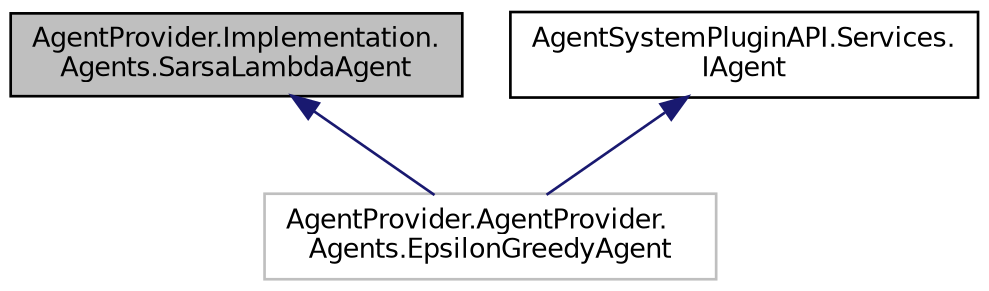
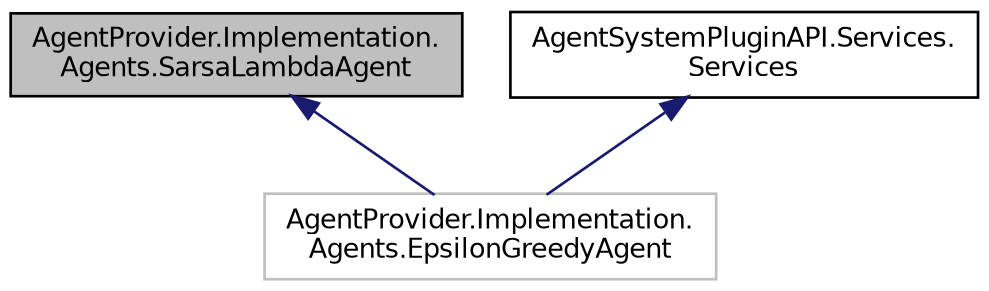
node "AgentSystemPluginAPI.Services. IAgent": label "AgentSystemPluginAPI.Services. IAgent" -> "AgentSystemPluginAPI.Services. Services"
node "AgentProvider.AgentProvider. Agents.EpsilonGreedyAgent": label "AgentProvider.AgentProvider. Agents.EpsilonGreedyAgent" -> "AgentProvider.Implementation. Agents.EpsilonGreedyAgent"
